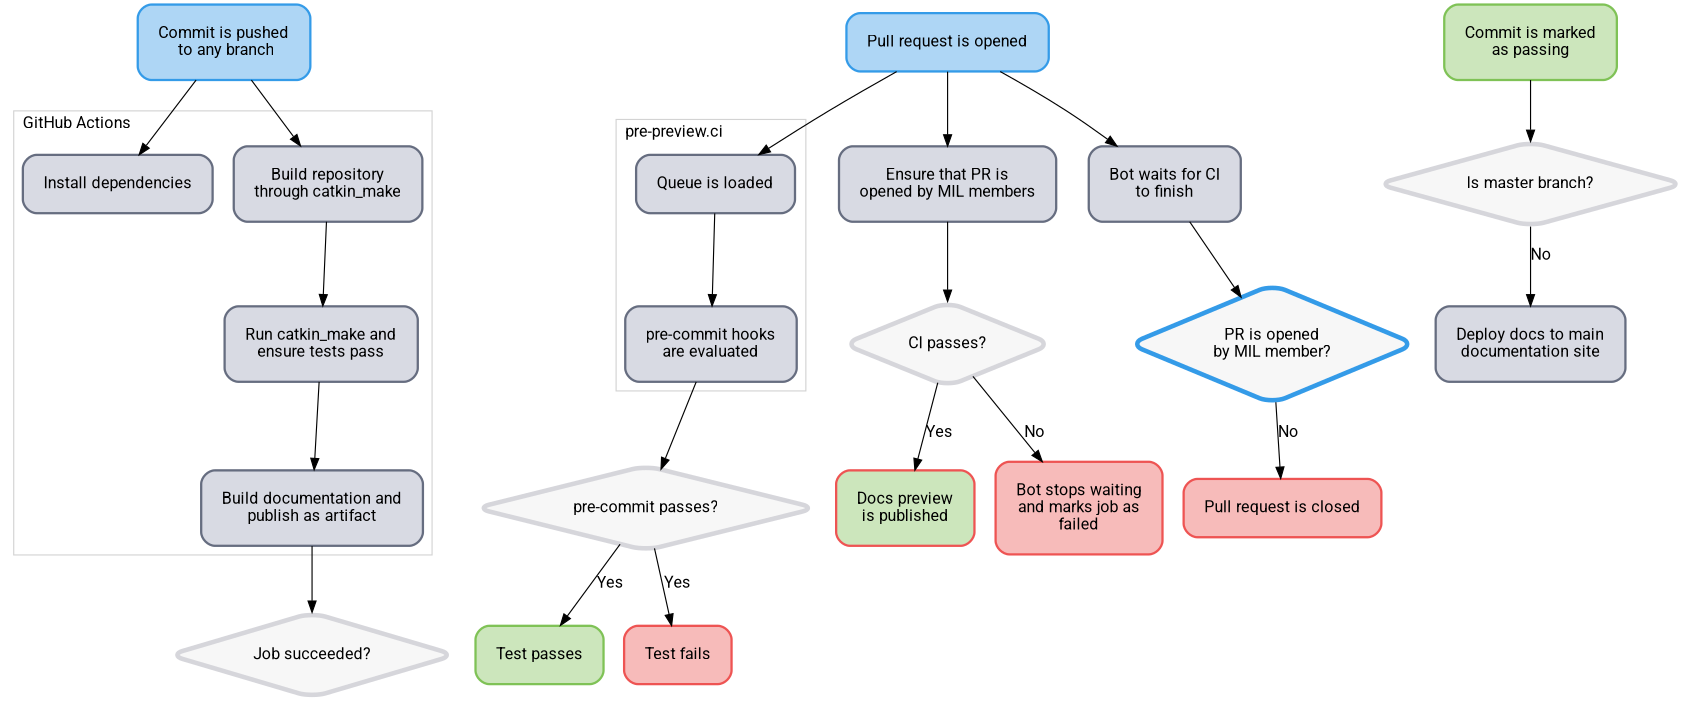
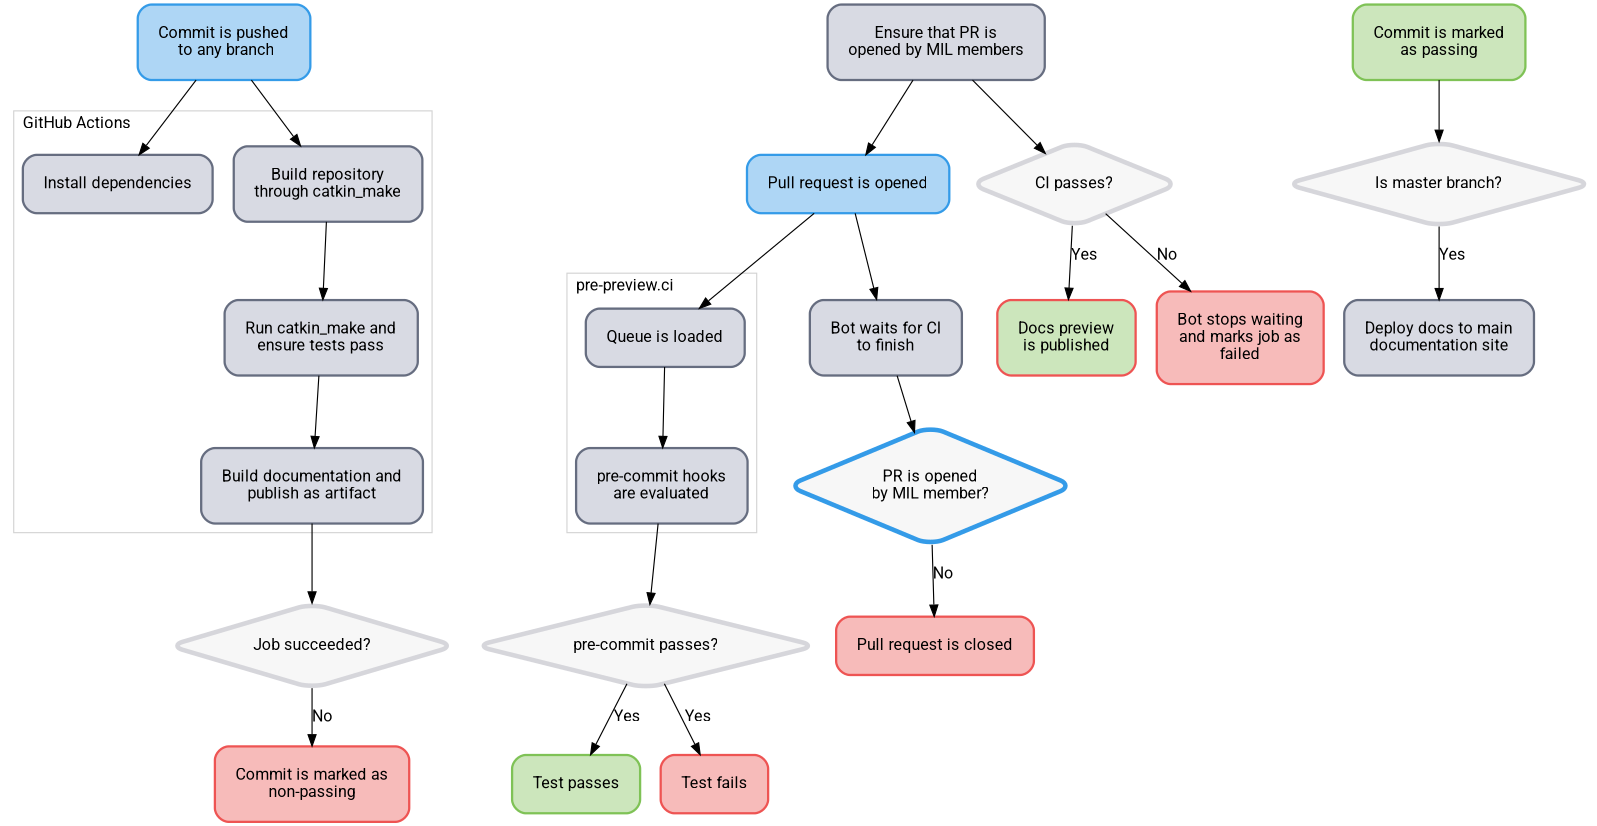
edge "Pull request is opened" -> "Ensure that PR is opened by MIL members": reversed
edge "Is master branch?" -> "Deploy docs to main documentation site": label "No" -> "Yes"
node "Commit is marked as non-passing": added
